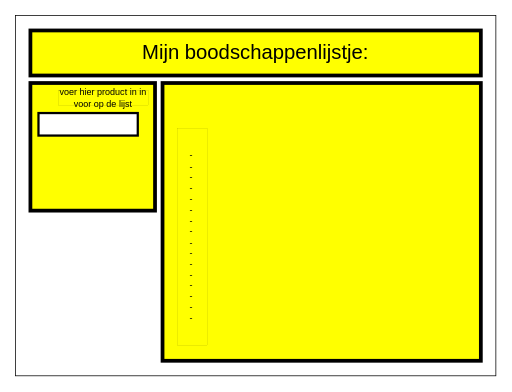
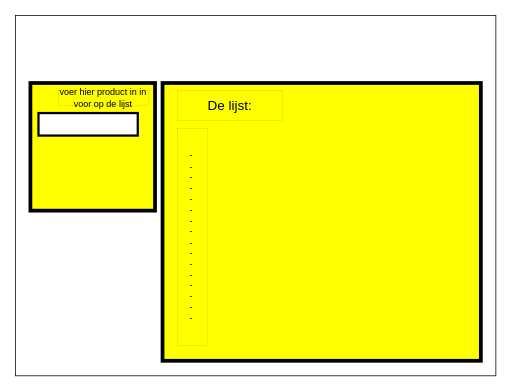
node "Mijn boodschappenlijstje:": removed
node "De lijst:": added
